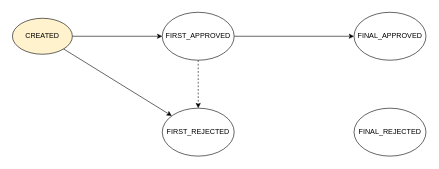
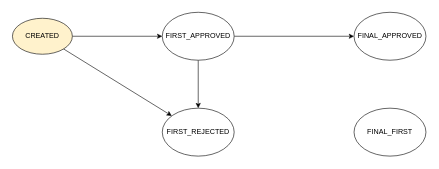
edge "FIRST_APPROVED" -> "FIRST_REJECTED": style dashed -> solid
node "FINAL_REJECTED": label "FINAL_REJECTED" -> "FINAL_FIRST"
